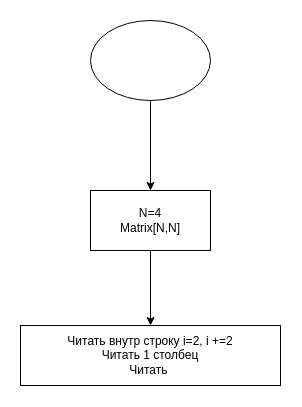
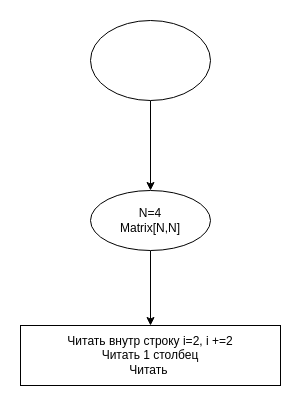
node "N=4 Matrix[N,N]": shape rectangle -> ellipse
